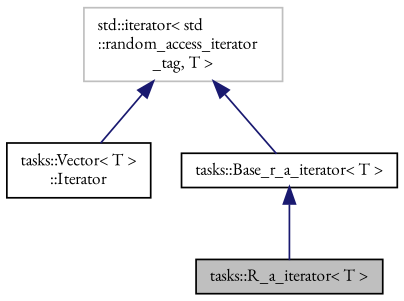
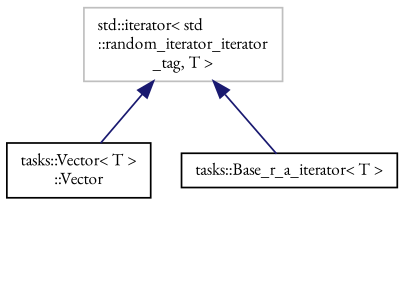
node "std::iterator< std ::random_access_iterator _tag, T >": label "std::iterator< std ::random_access_iterator _tag, T >" -> "std::iterator< std ::random_iterator_iterator _tag, T >"
node "tasks::Vector< T > ::Iterator": label "tasks::Vector< T > ::Iterator" -> "tasks::Vector< T > ::Vector"
node "tasks::R_a_iterator< T >": removed
